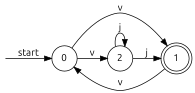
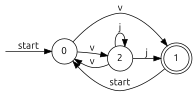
edge "2" -> "0": added, label "v"
edge "1" -> "0": label "v" -> "start"
